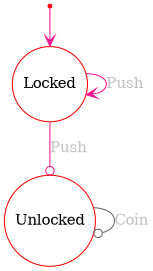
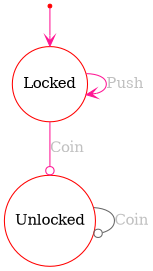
edge "Locked" -> "Unlocked": label "Push" -> "Coin"
